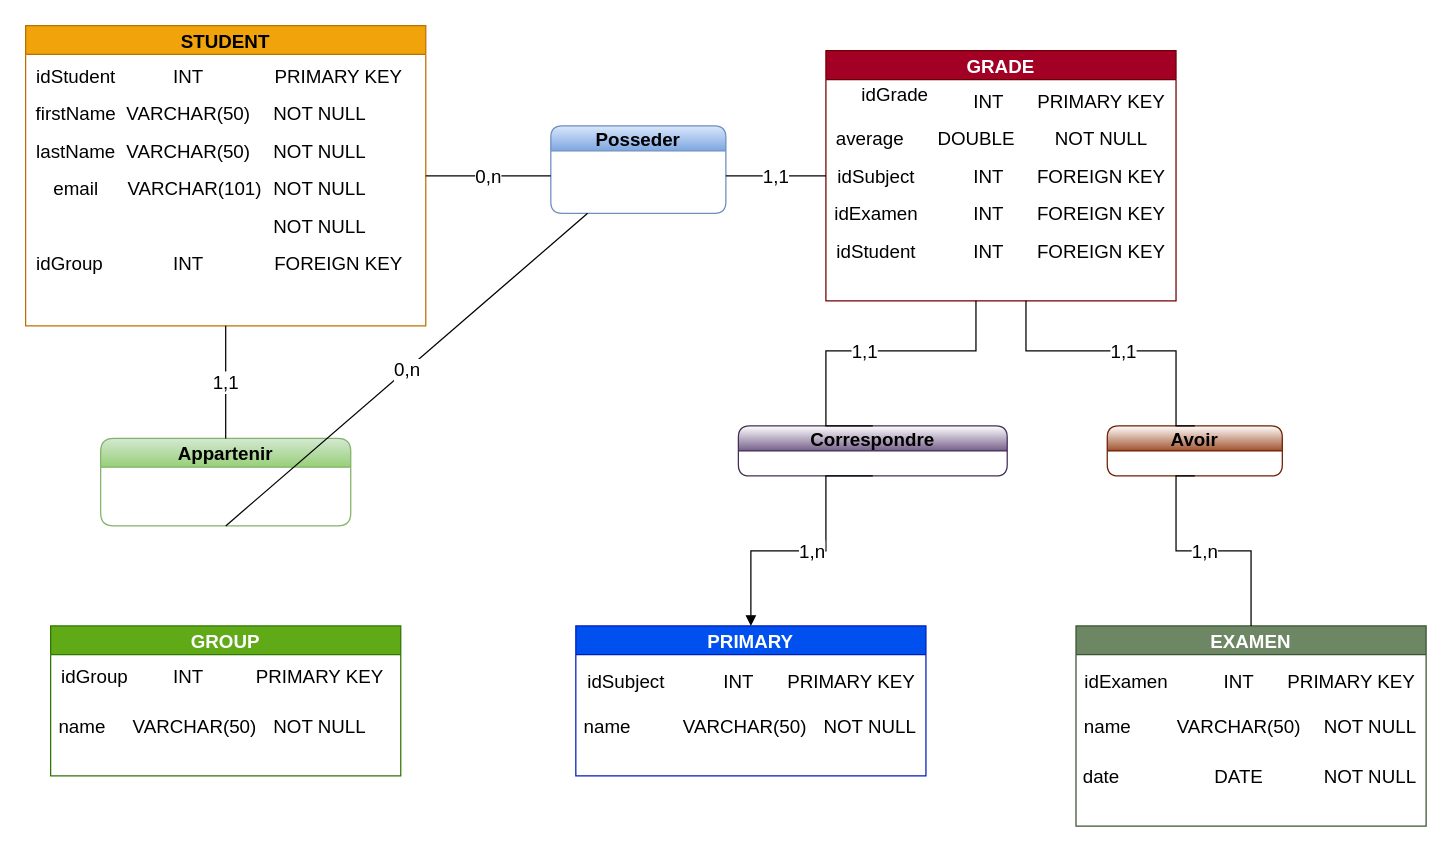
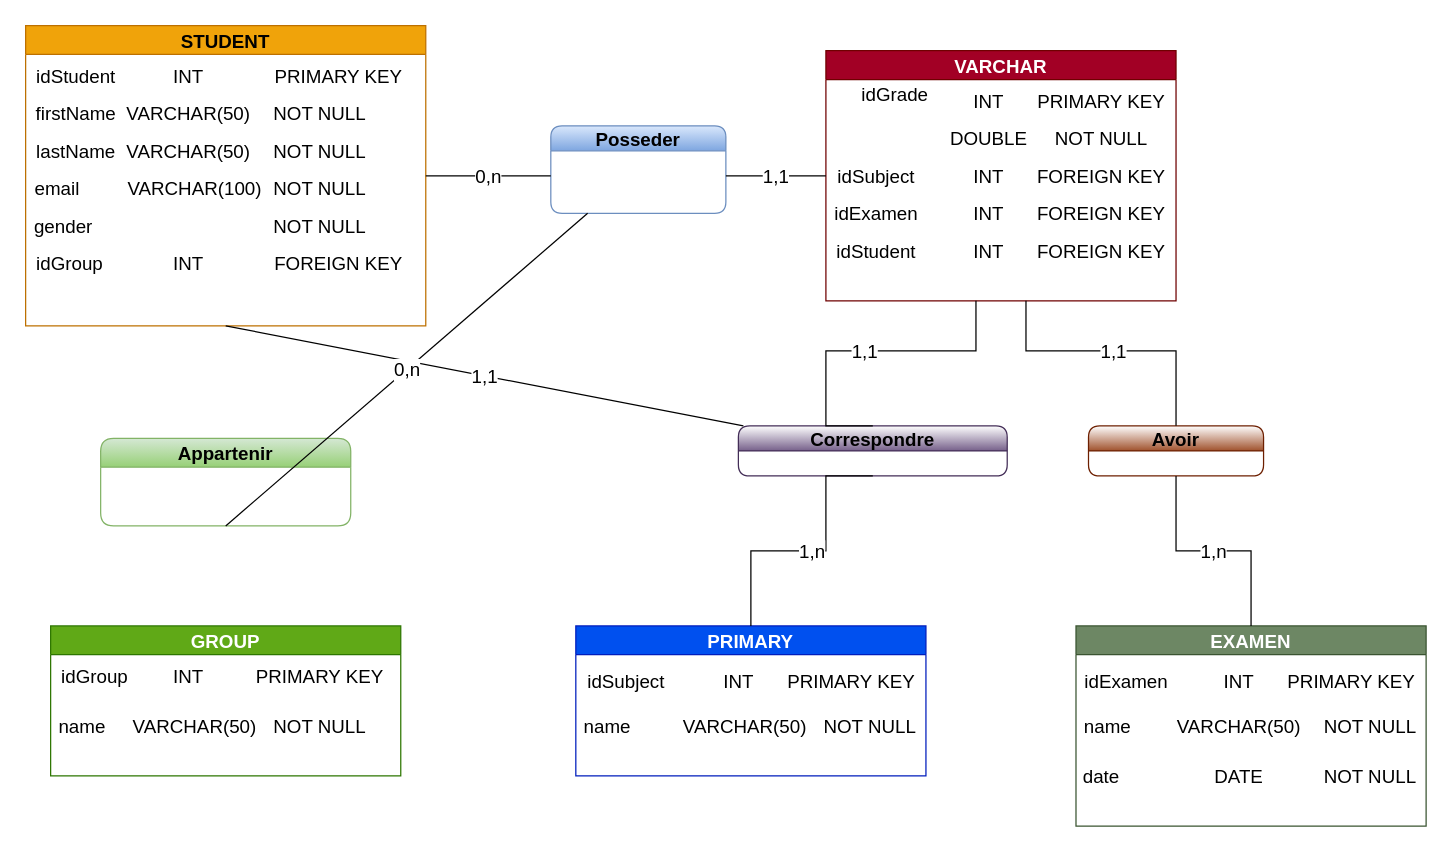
node "GRADE": label "GRADE" -> "VARCHAR"
node "average": removed
node "DOUBLE": moved (976, 138) -> (988, 138)
node "email": moved (76, 188) -> (57, 188)
node "VARCHAR(101)": label "VARCHAR(101)" -> "VARCHAR(100)"
node "gender": added
edge "STUDENT" -- "Appartenir": now "STUDENT" -- "Correspondre"
node "Avoir": moved (1194, 451) -> (1176, 451)
edge "Correspondre" -> "PRIMARY": arrowhead block -> none
